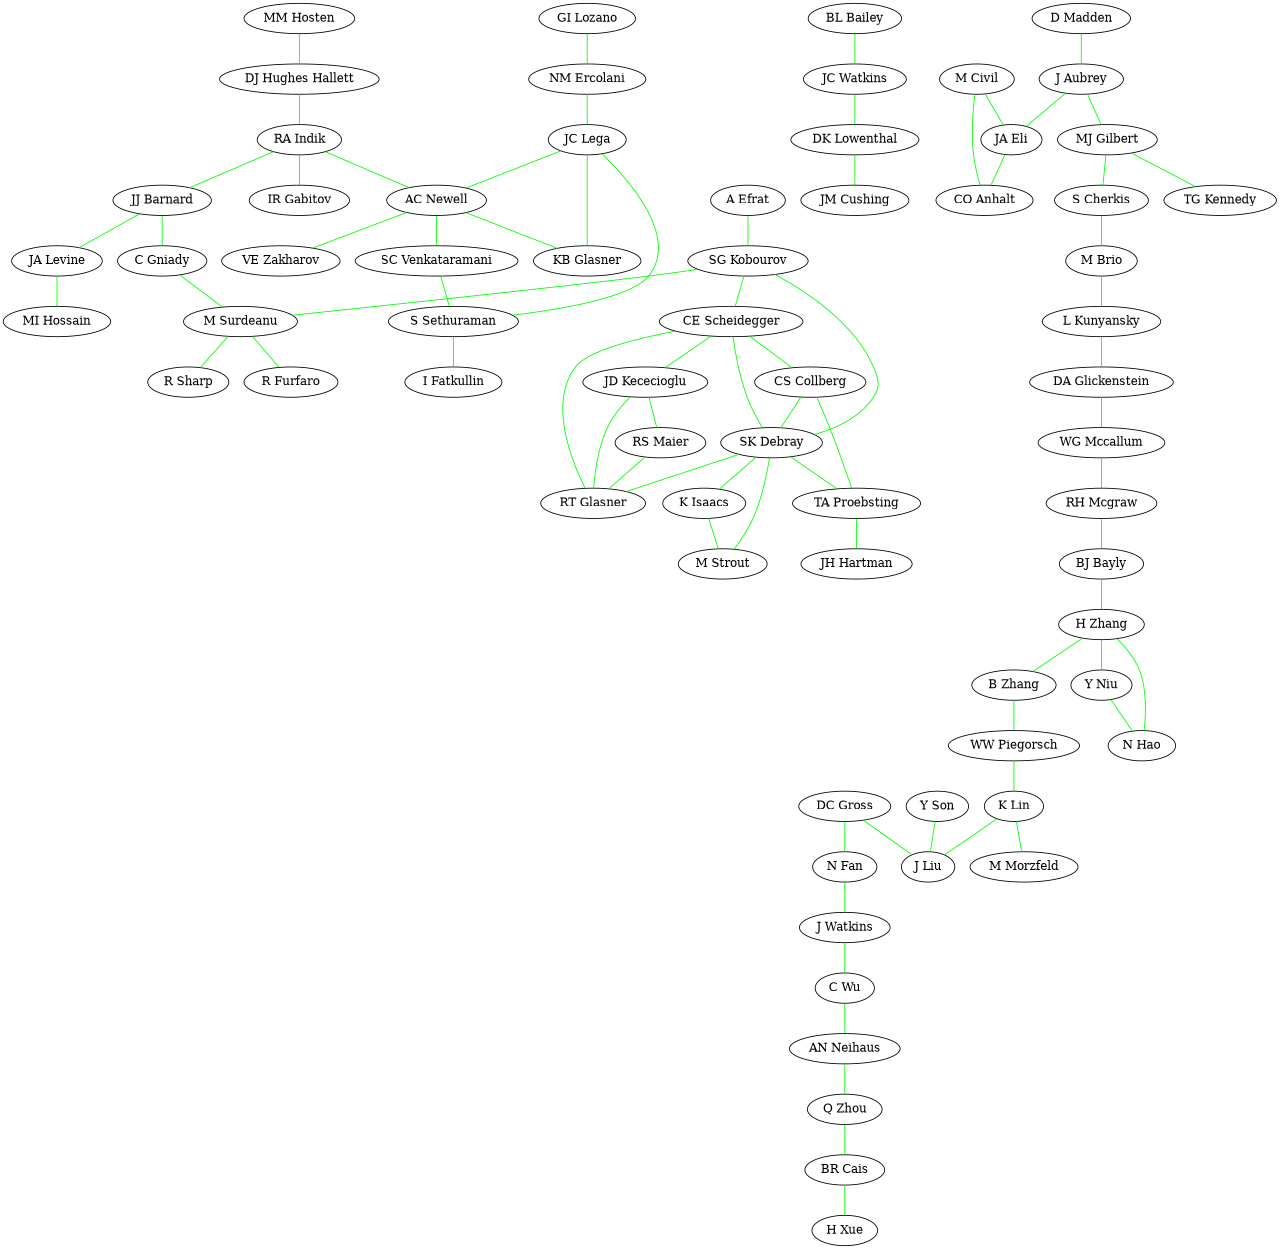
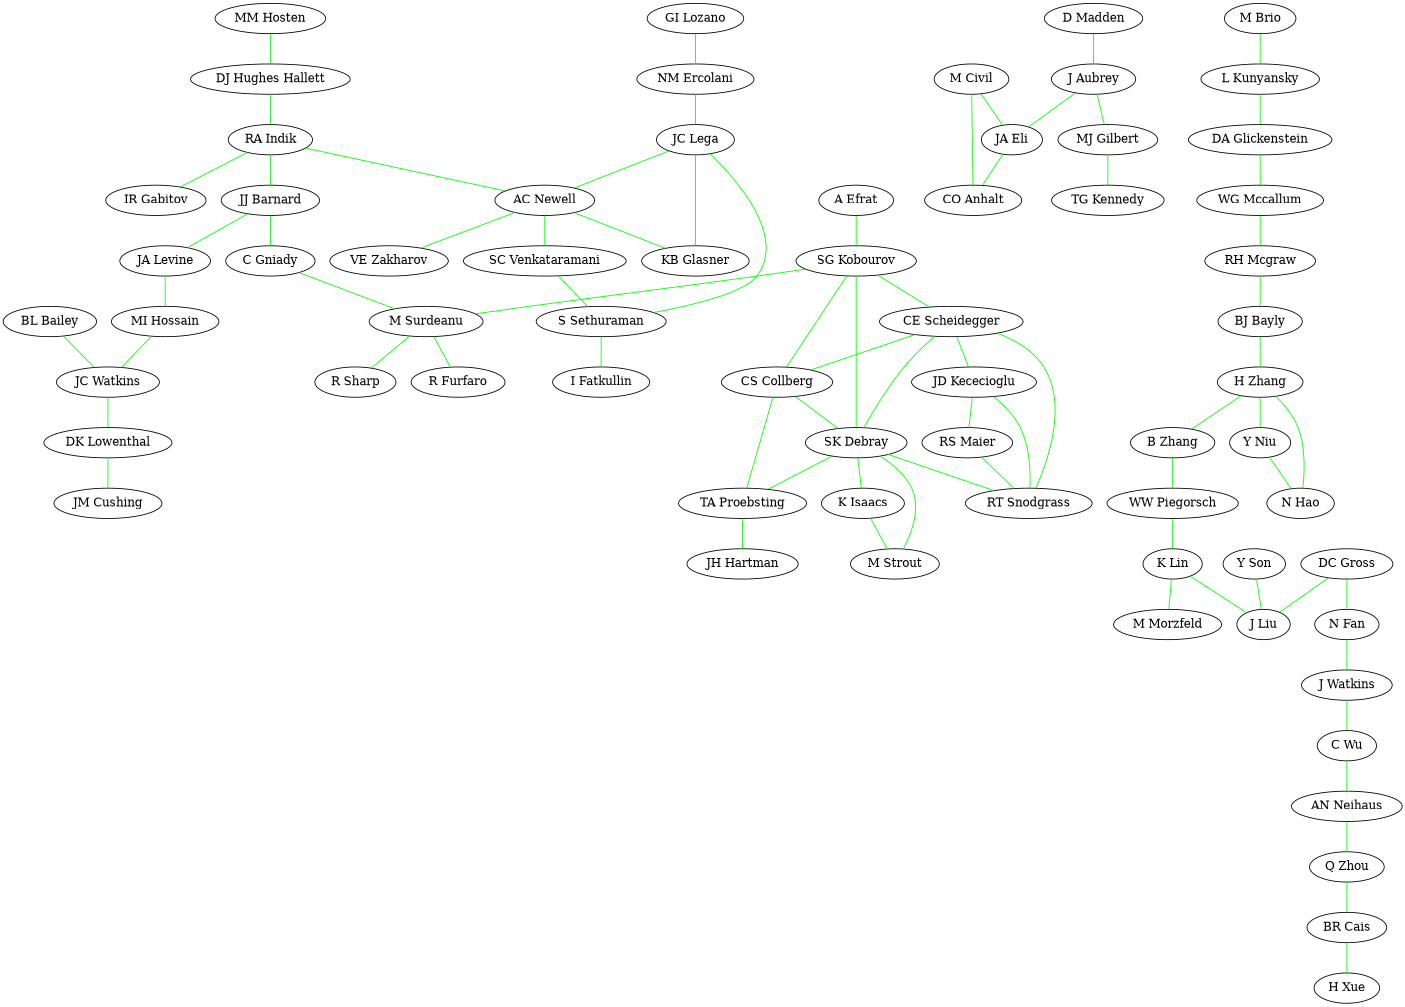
node "S Cherkis": removed
edge "SG Kobourov" -- "CS Collberg": added
edge "MI Hossain" -- "JC Watkins": added
node "RT Glasner": label "RT Glasner" -> "RT Snodgrass"
